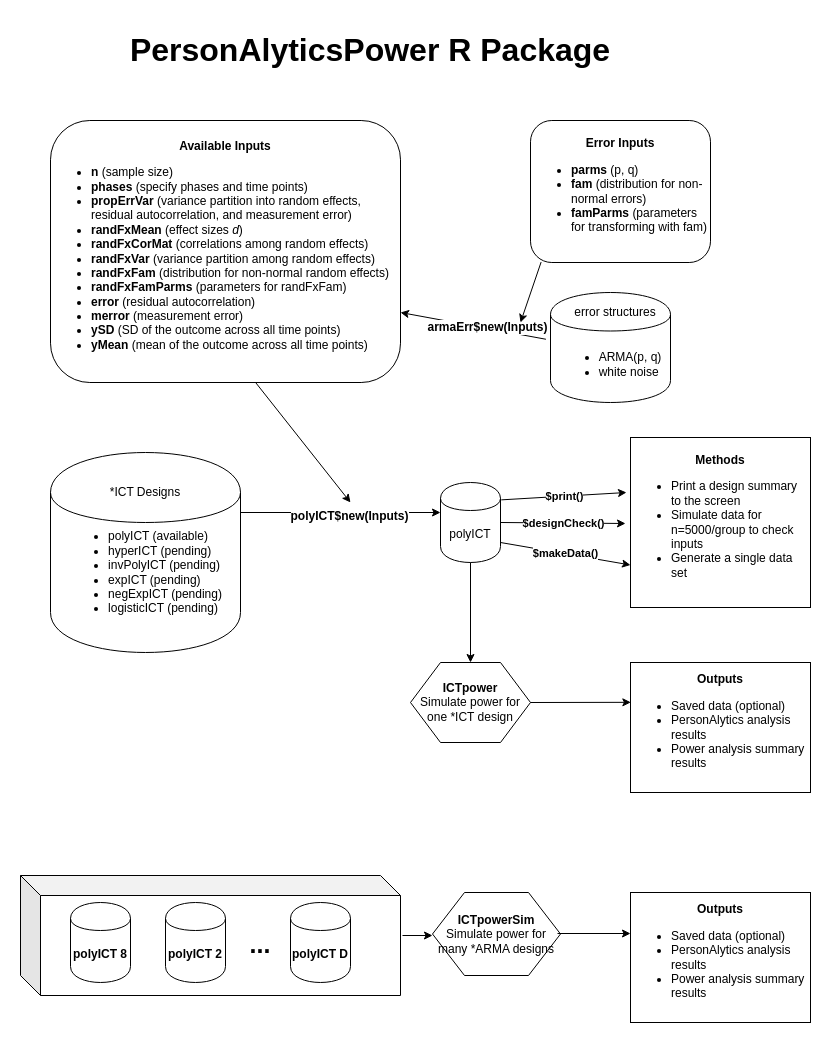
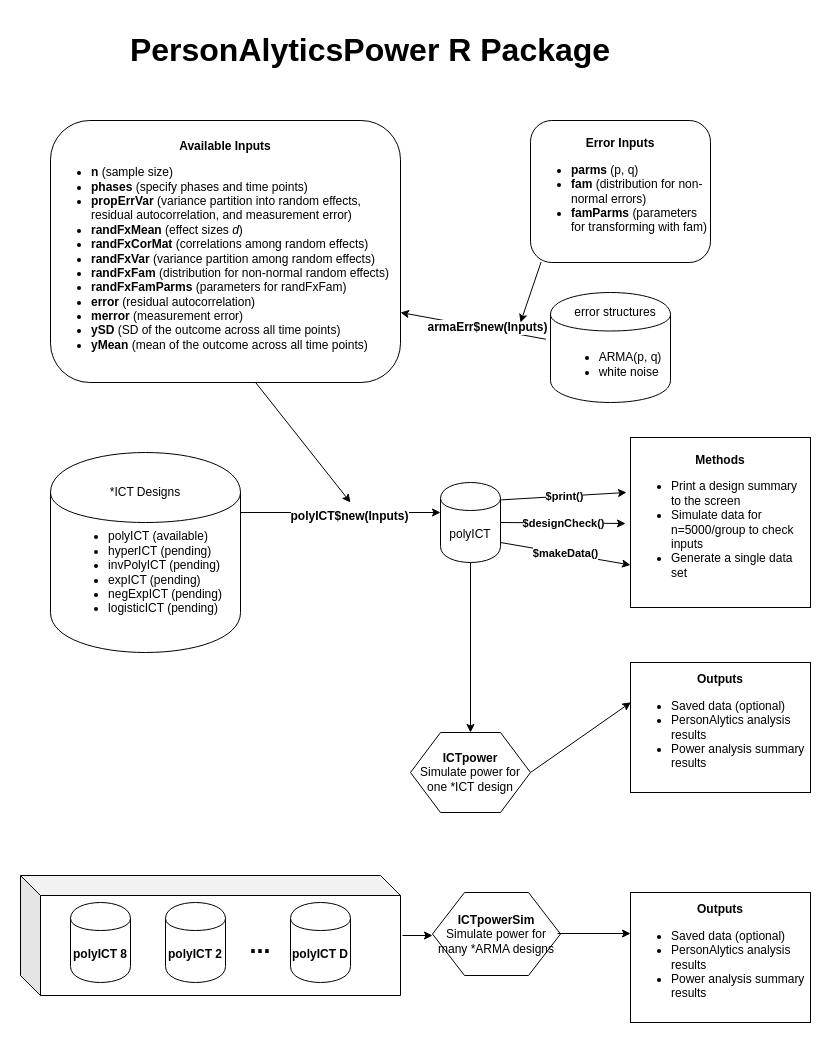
node "ICTpower Simulate power for one *ICT design": moved (471, 703) -> (471, 773)
